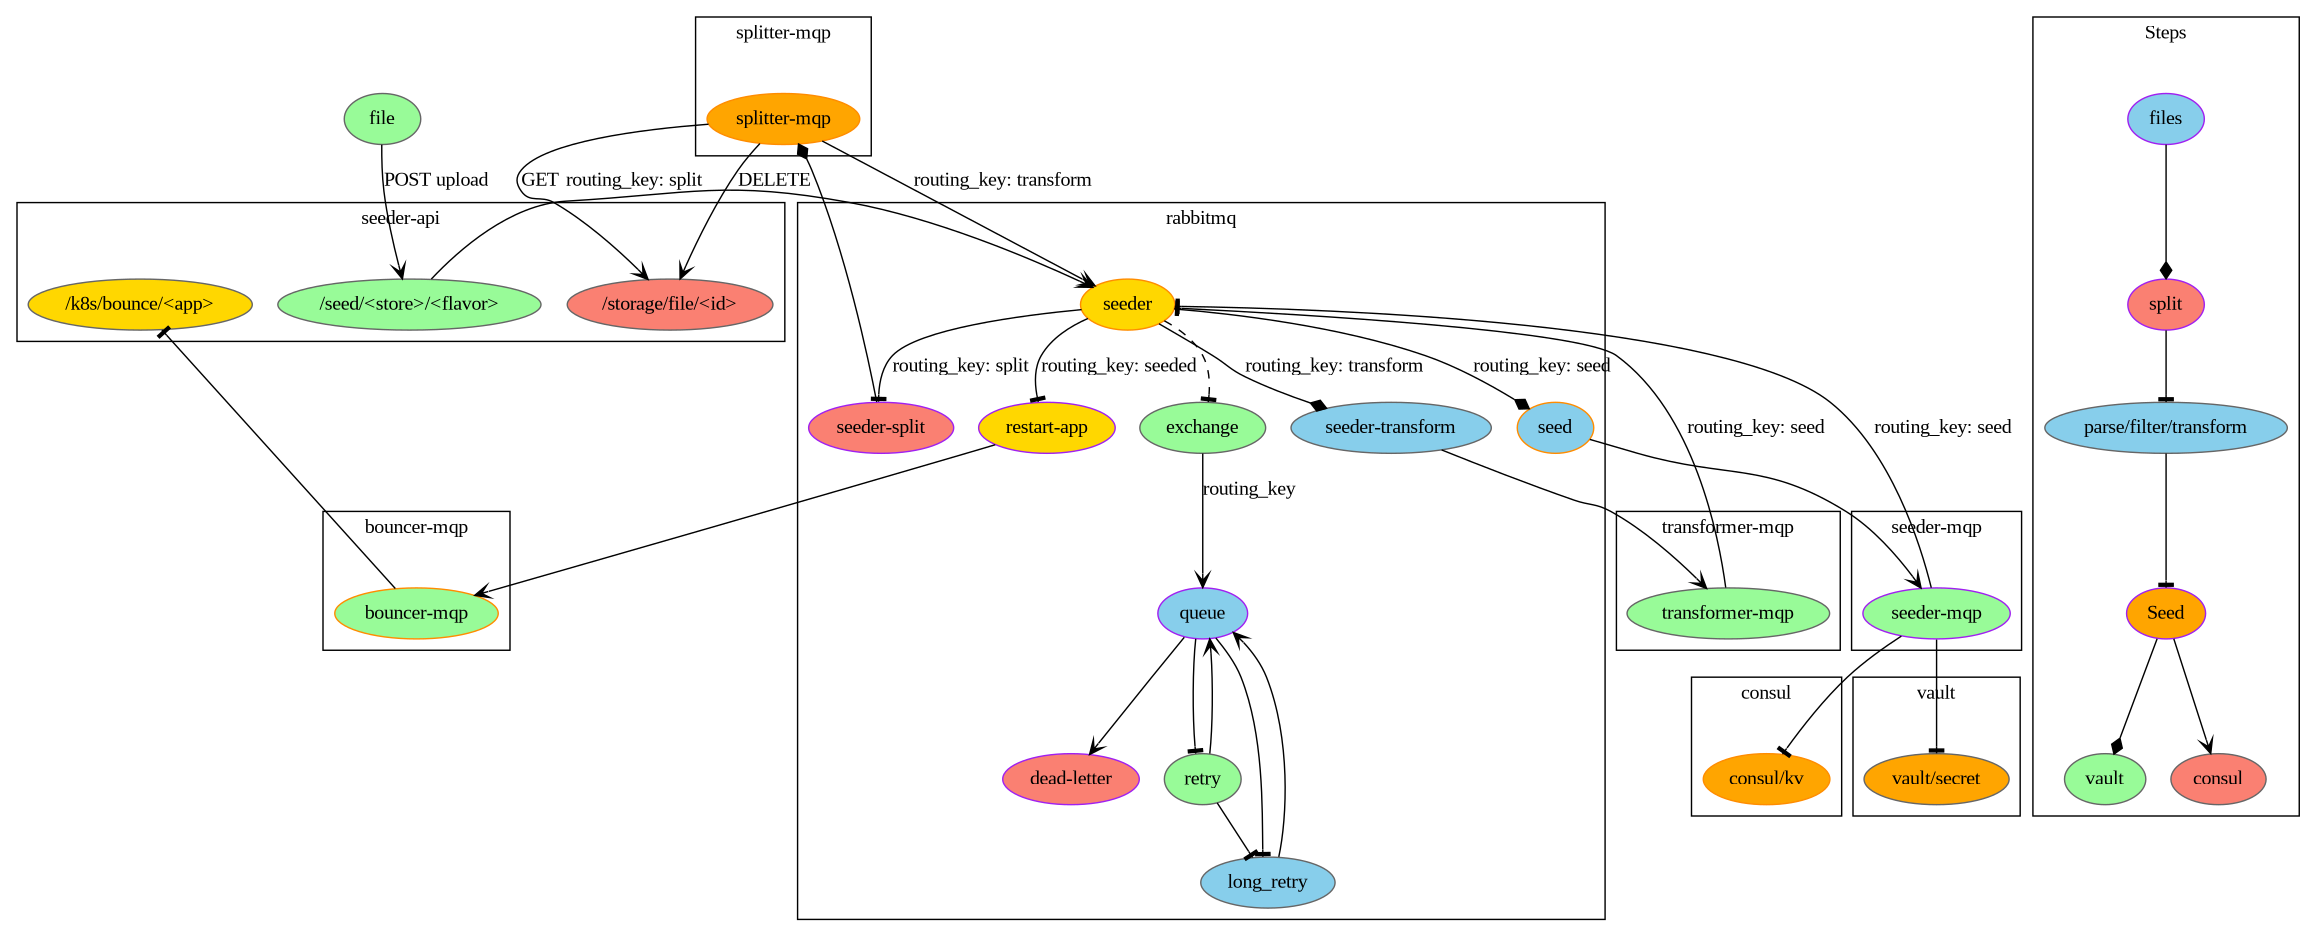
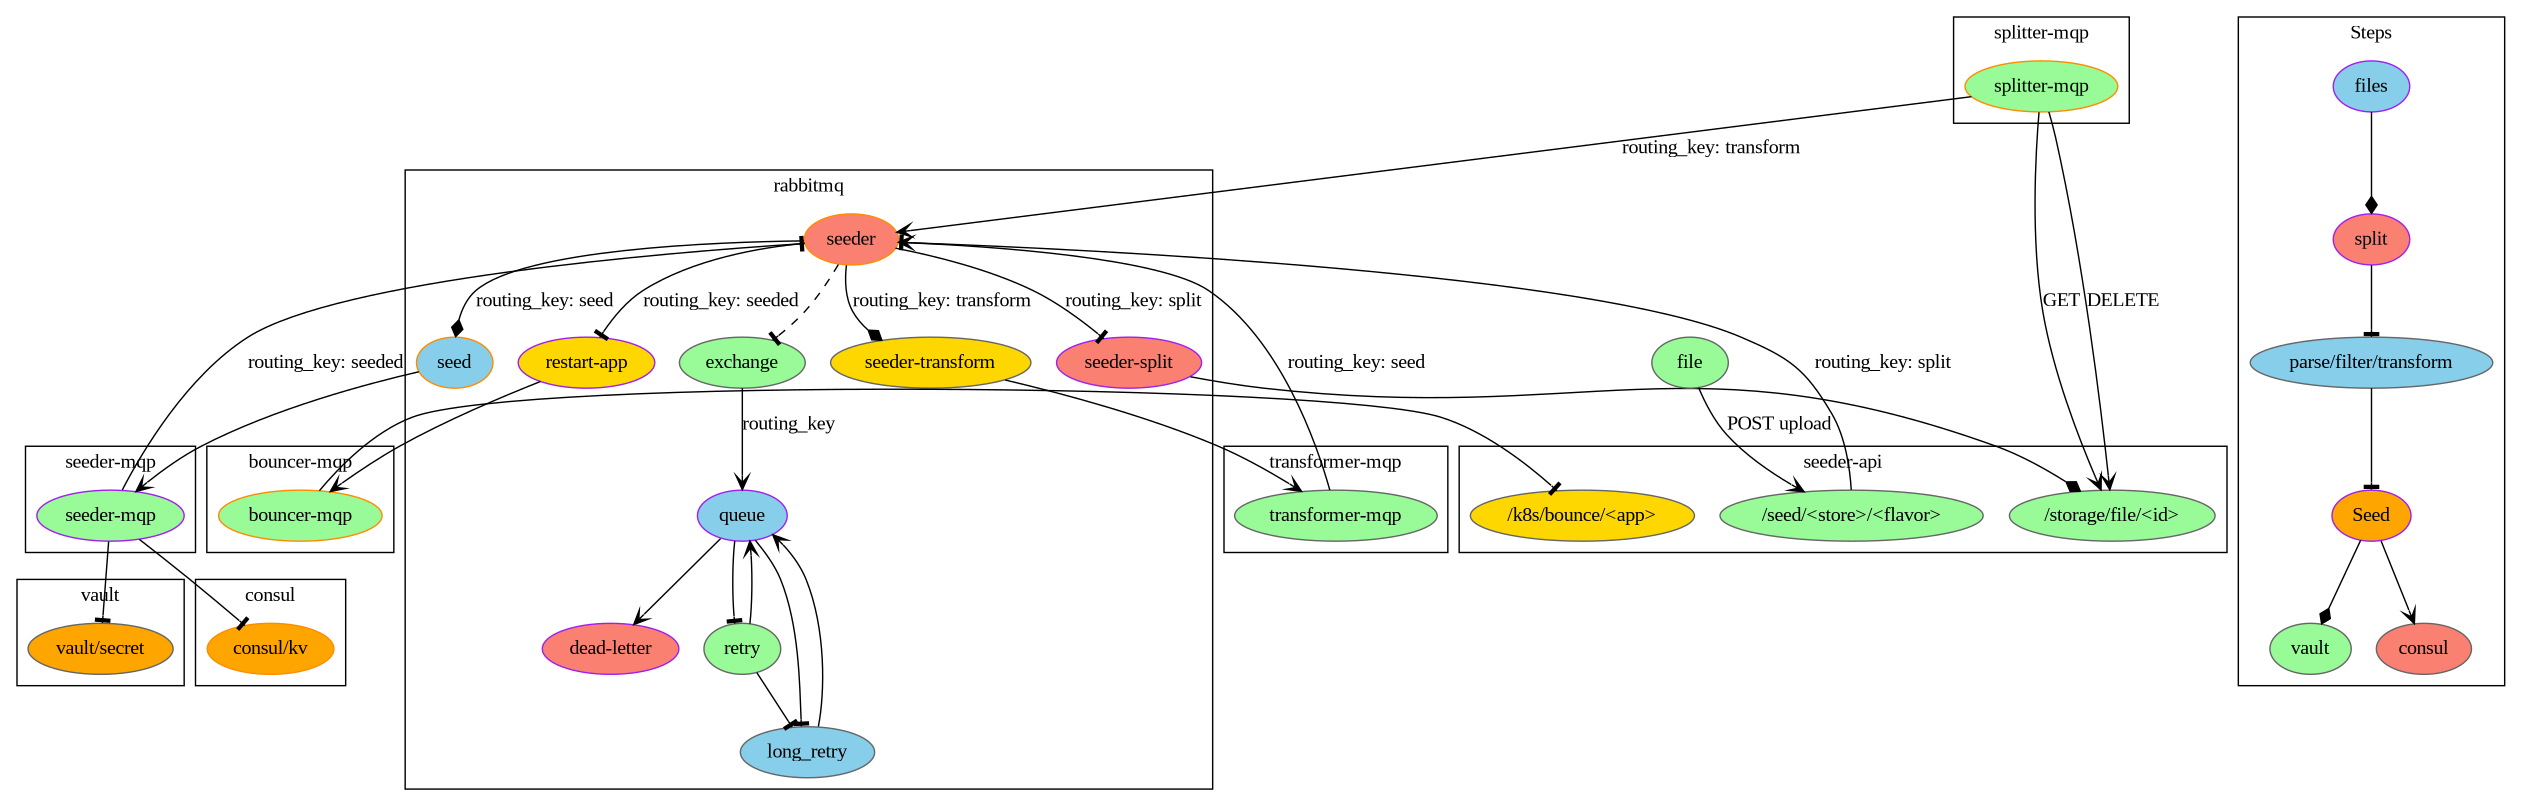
node "splitter-mqp": fillcolor orange -> palegreen
edge "seeder-split" -> "splitter-mqp": now "seeder-split" -> "/storage/file/<id>"
node "/storage/file/<id>": fillcolor salmon -> palegreen
node "seeder": fillcolor gold -> salmon
node "seeder-transform": fillcolor skyblue -> gold
edge "seeder-mqp" -> "seeder": label "routing_key: seed" -> "routing_key: seeded"
